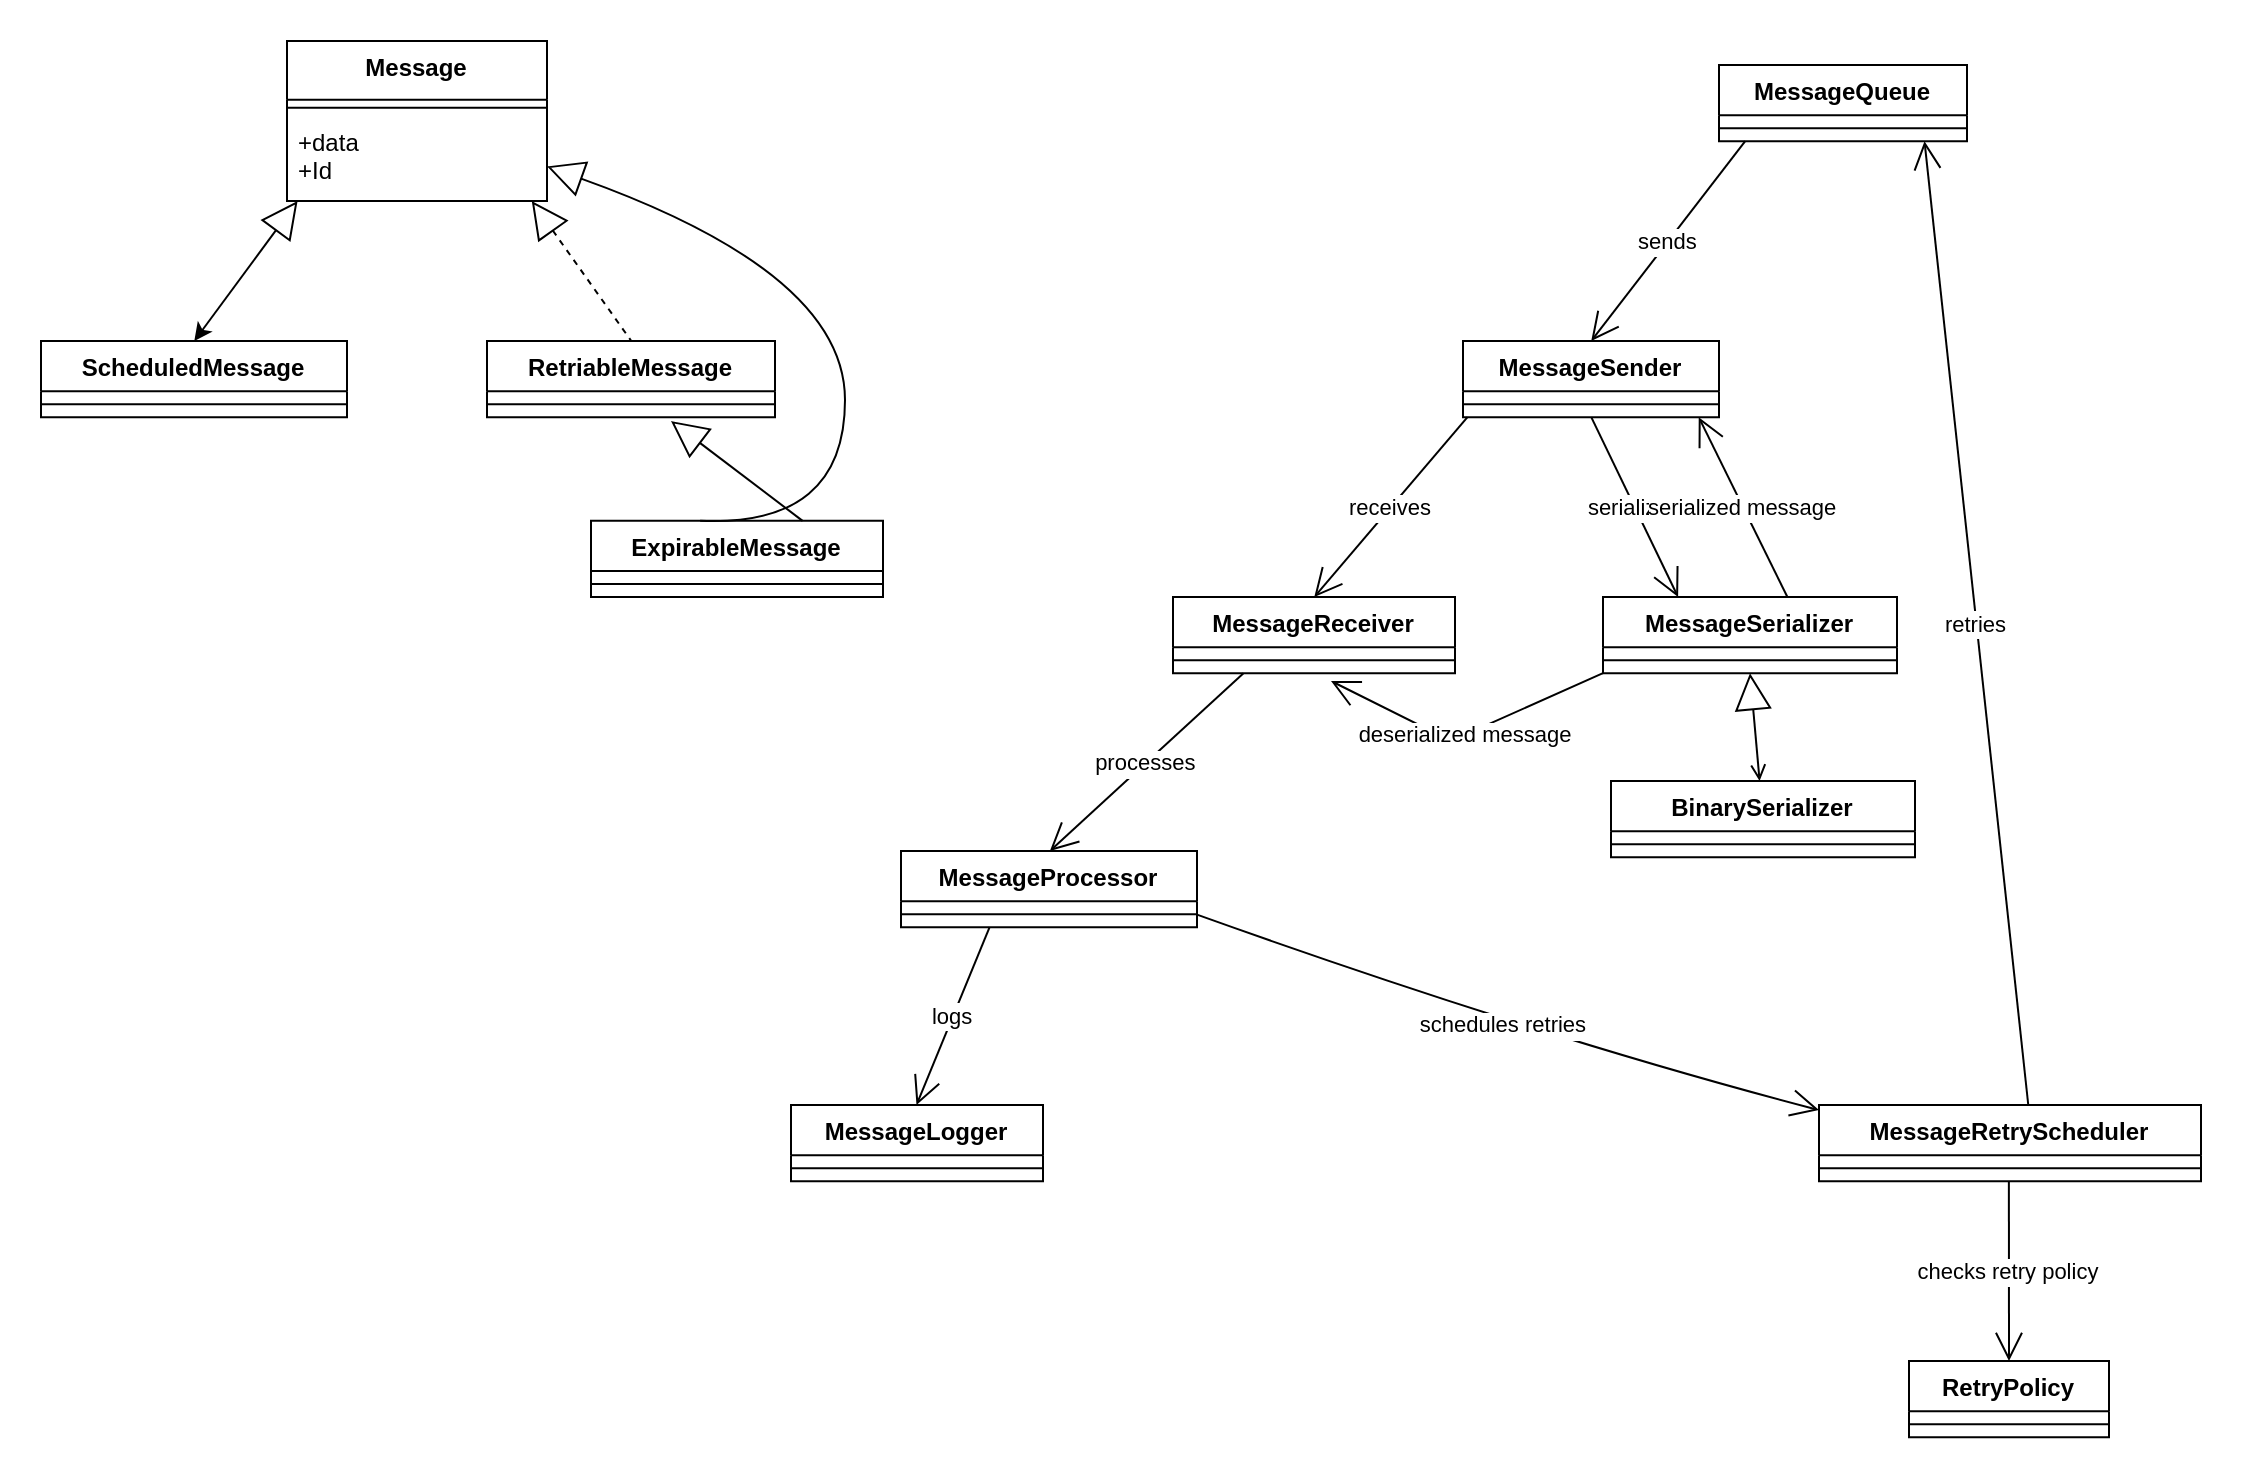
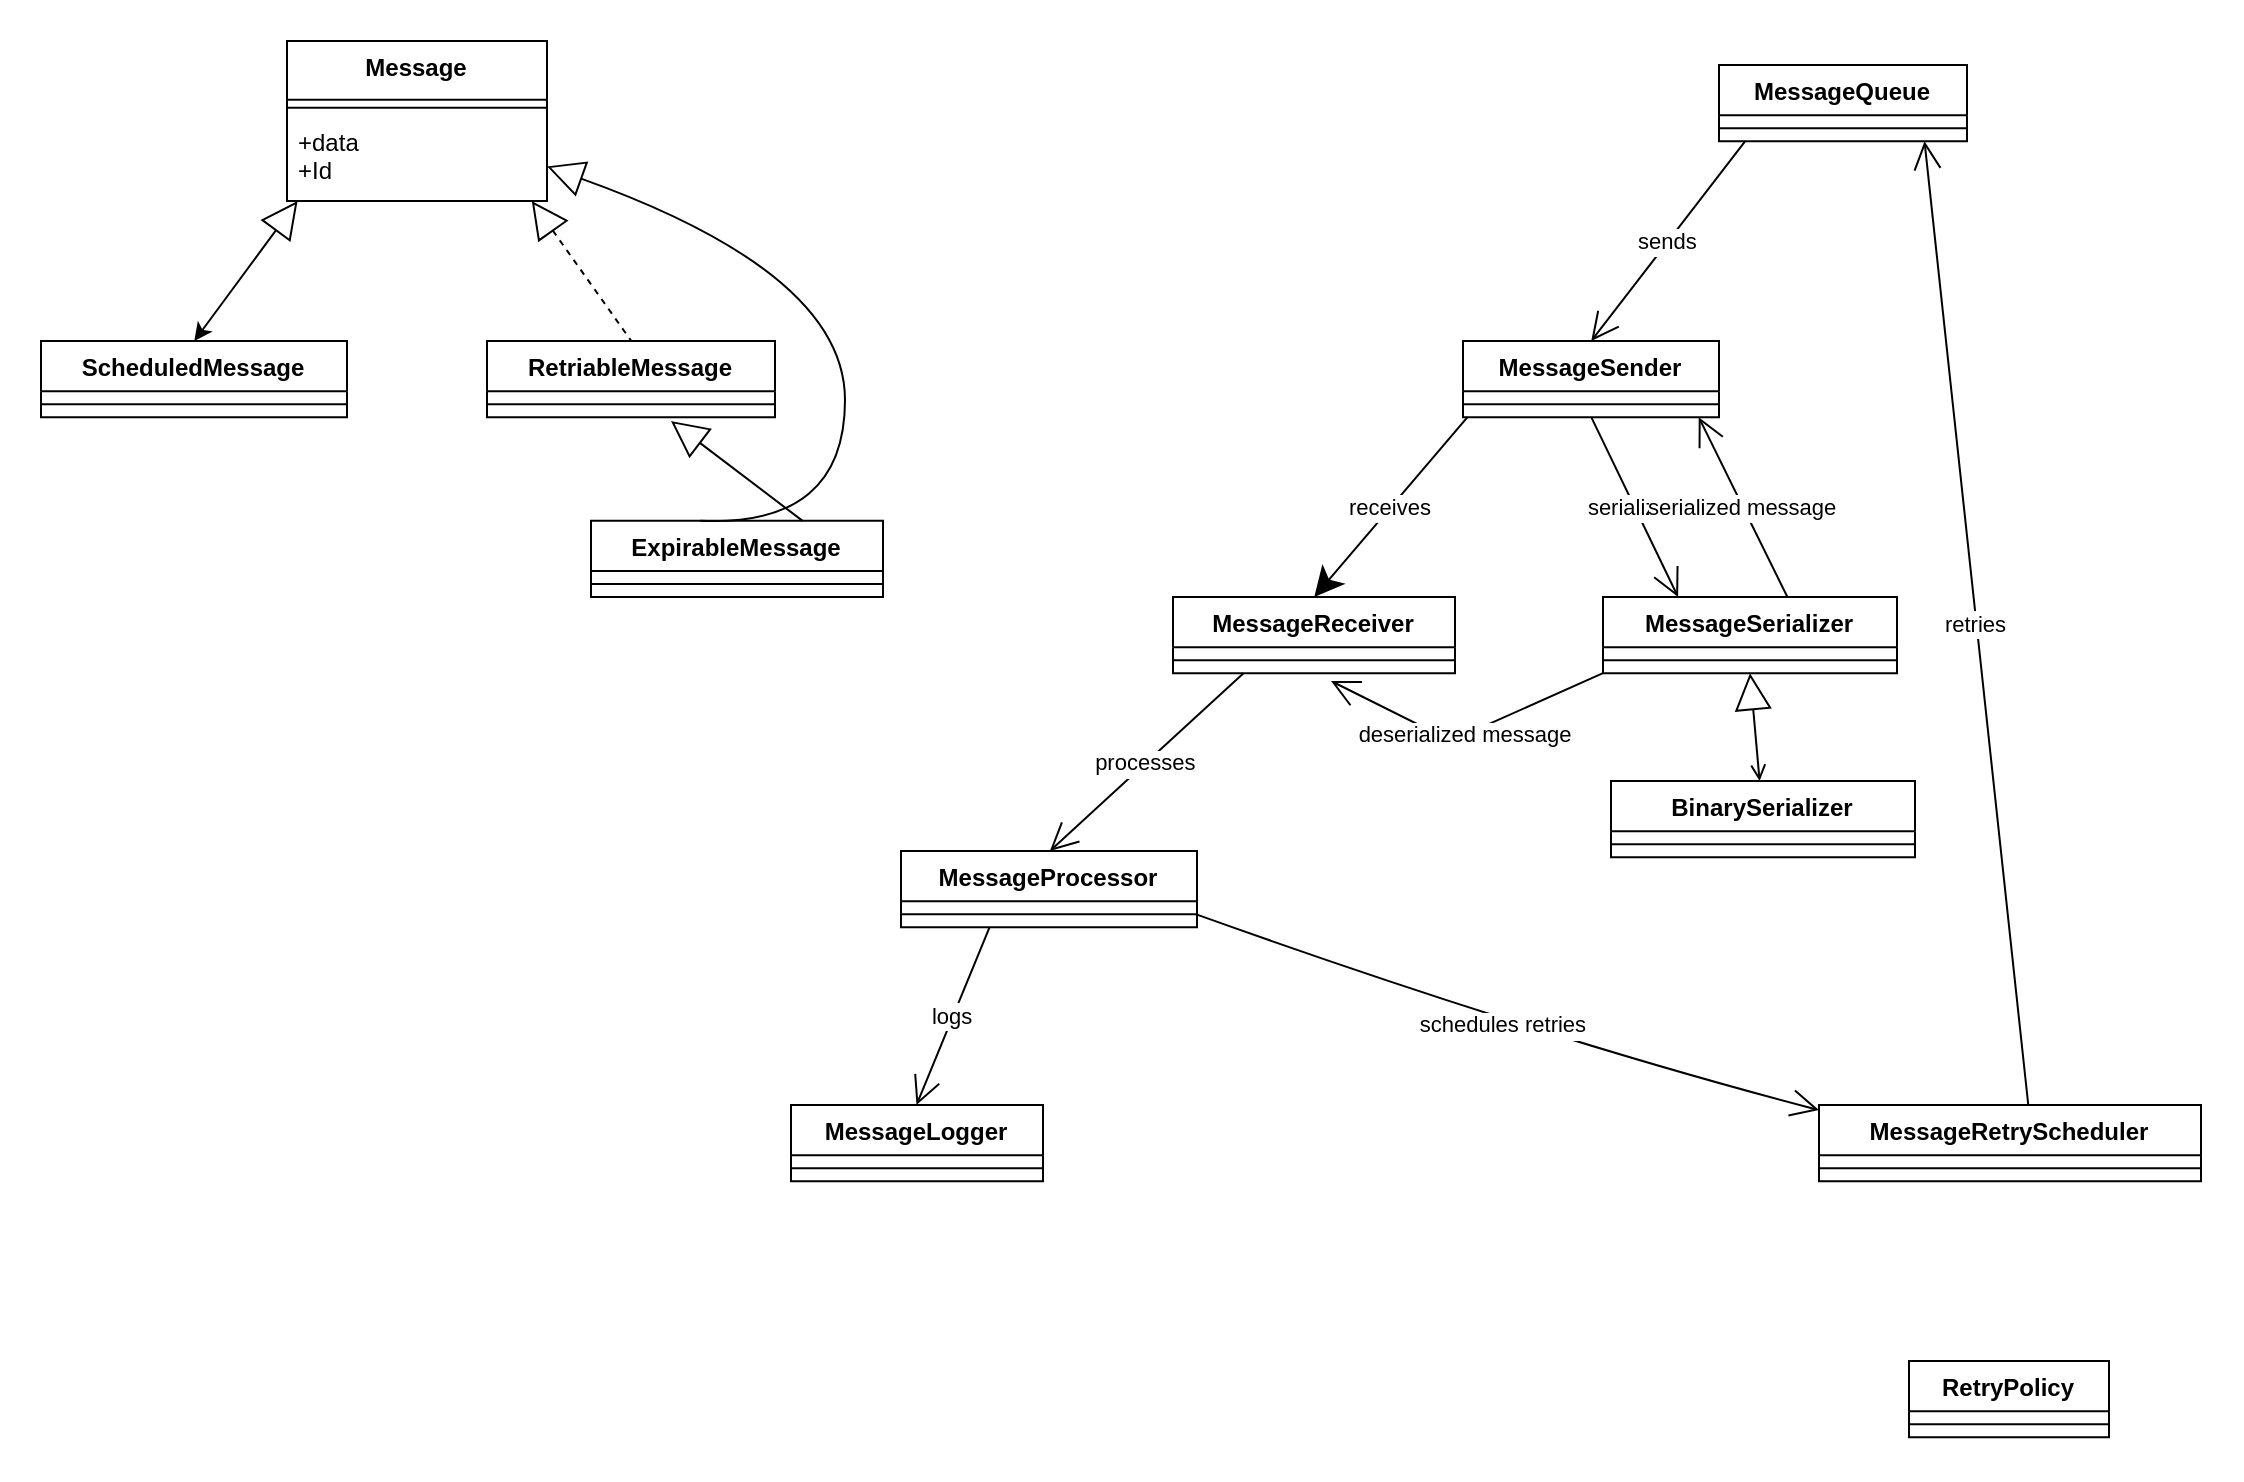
edge "MessageSender" -> "MessageReceiver": arrowhead open -> classic
edge "MessageRetryScheduler" -> "RetryPolicy": removed, label "checks retry policy"
